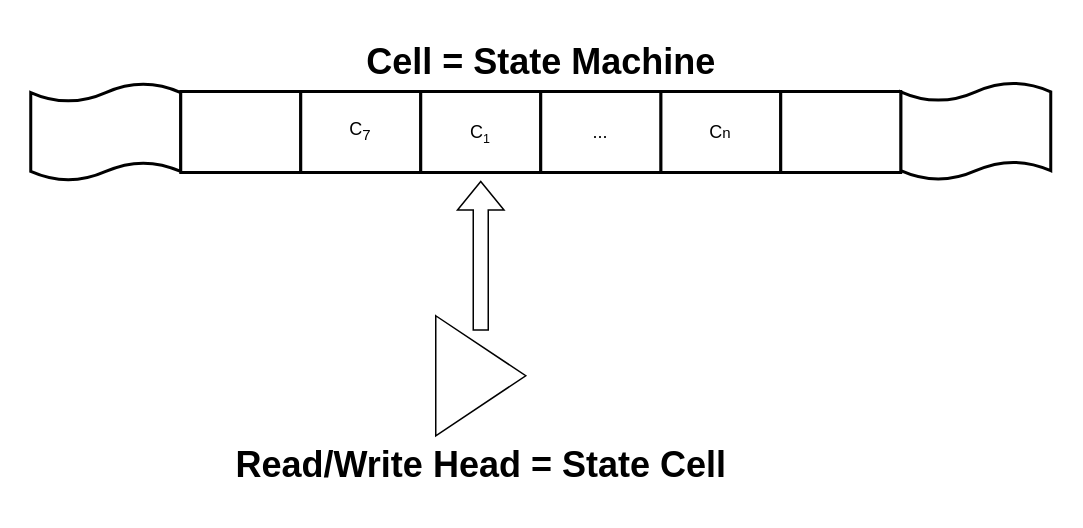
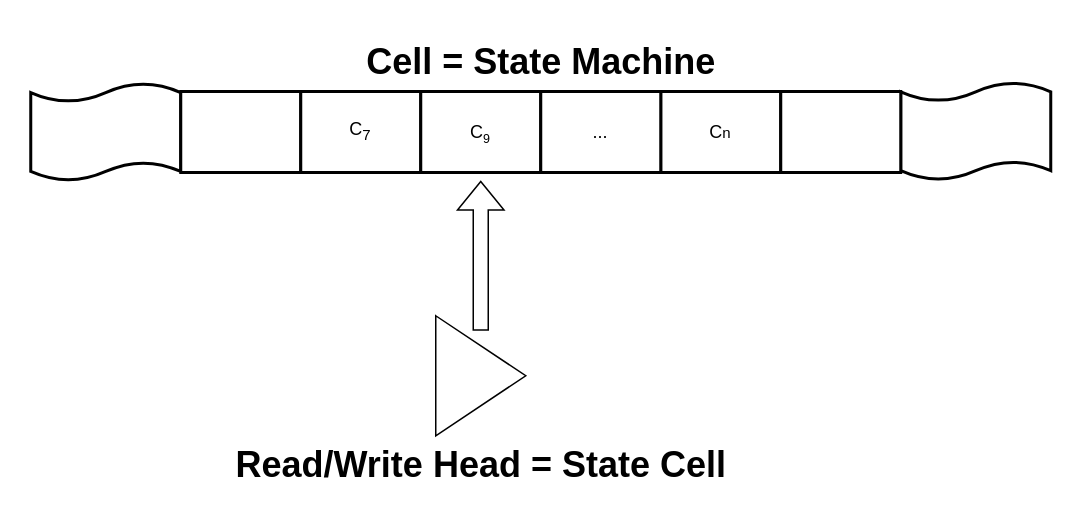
node "C1": label "C1" -> "C9"
